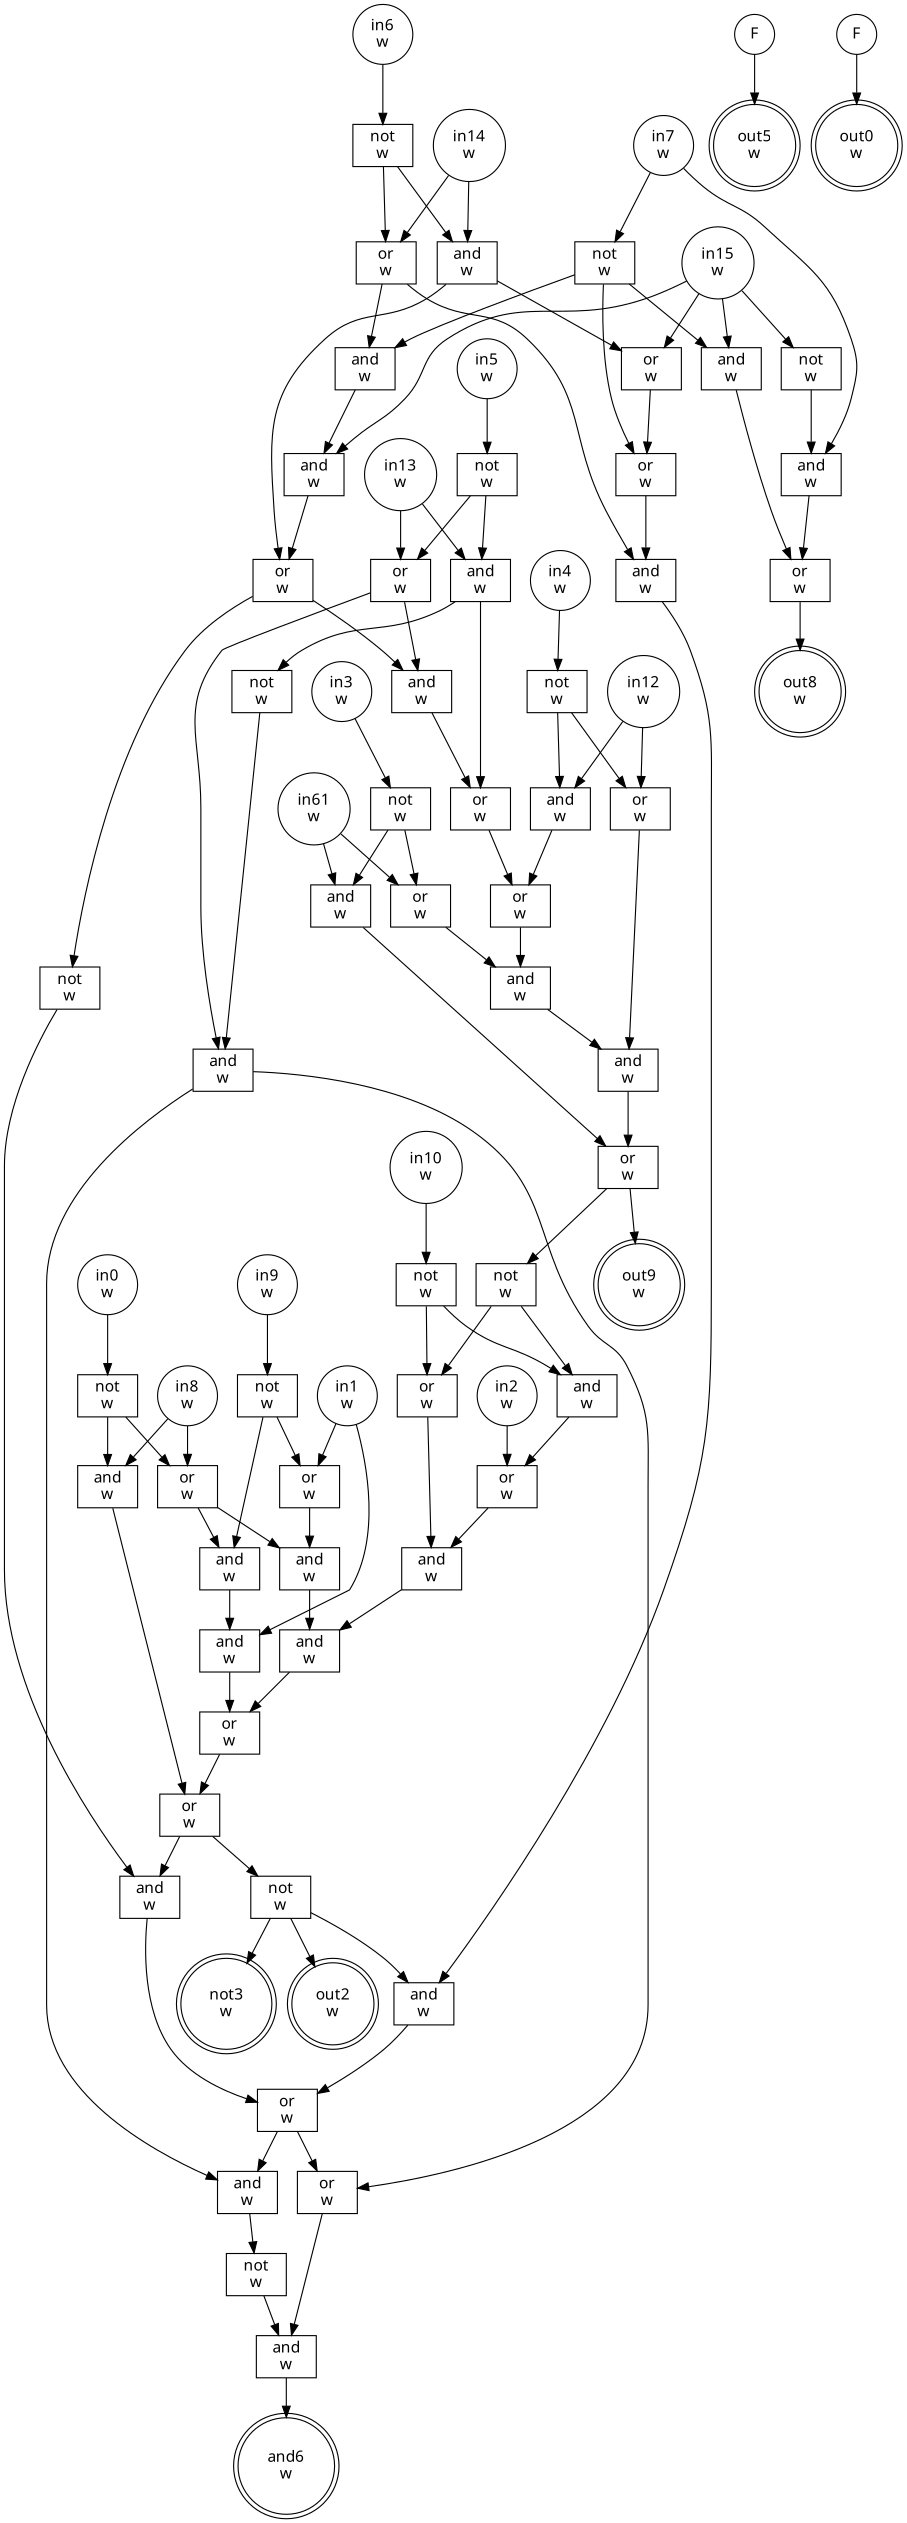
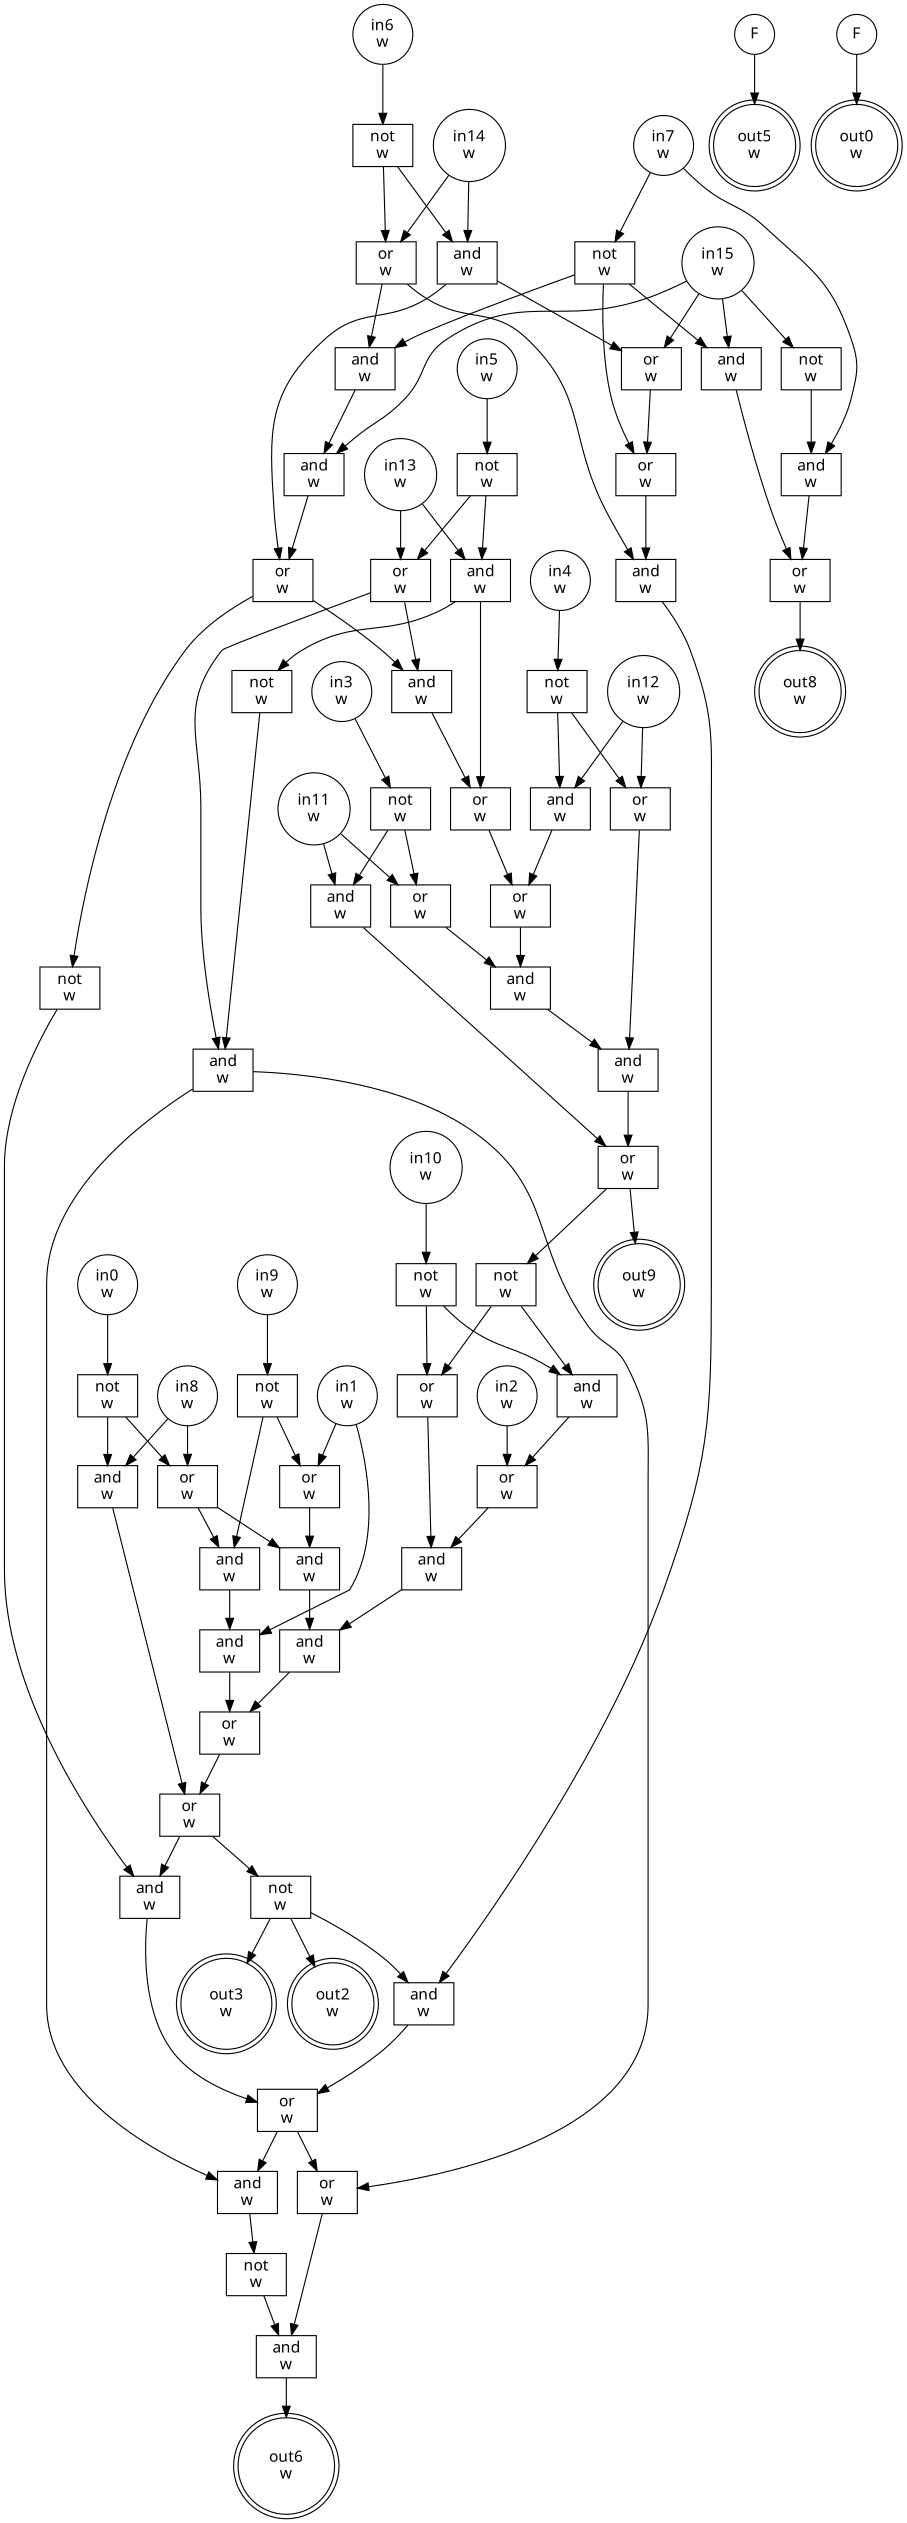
node "in61 w": label "in61 w" -> "in11 w"
node "not3 w": label "not3 w" -> "out3 w"
node "and6 w": label "and6 w" -> "out6 w"
